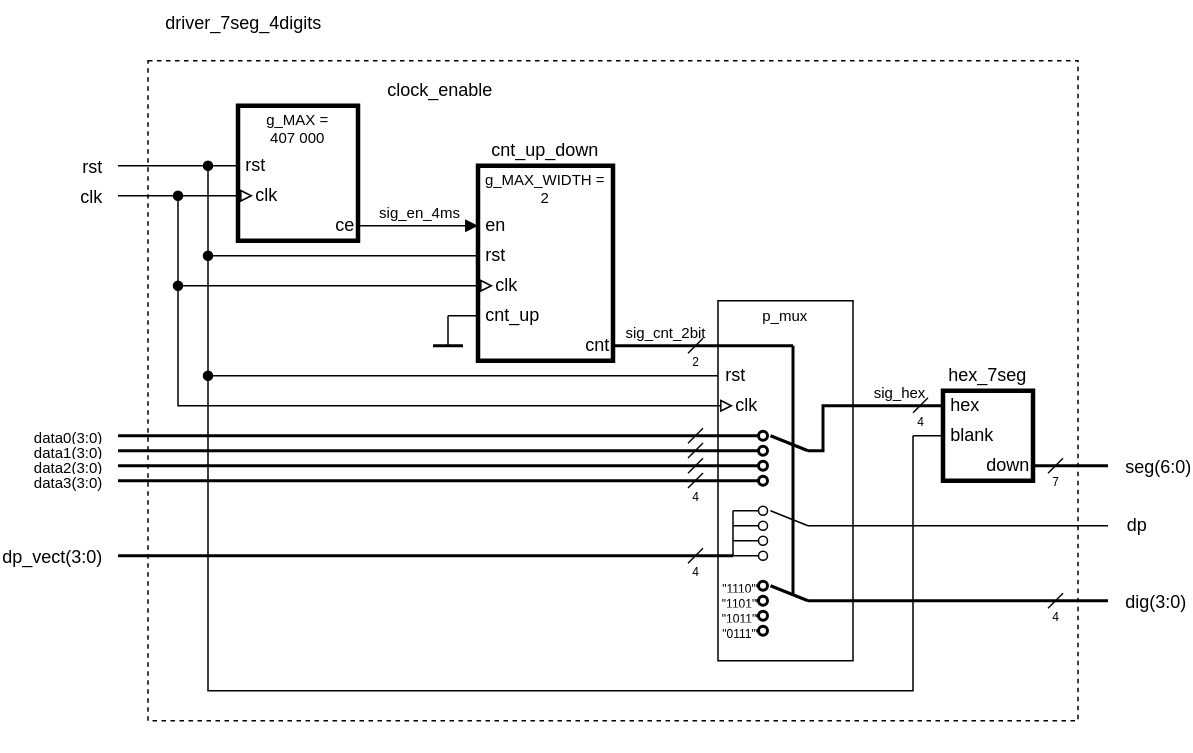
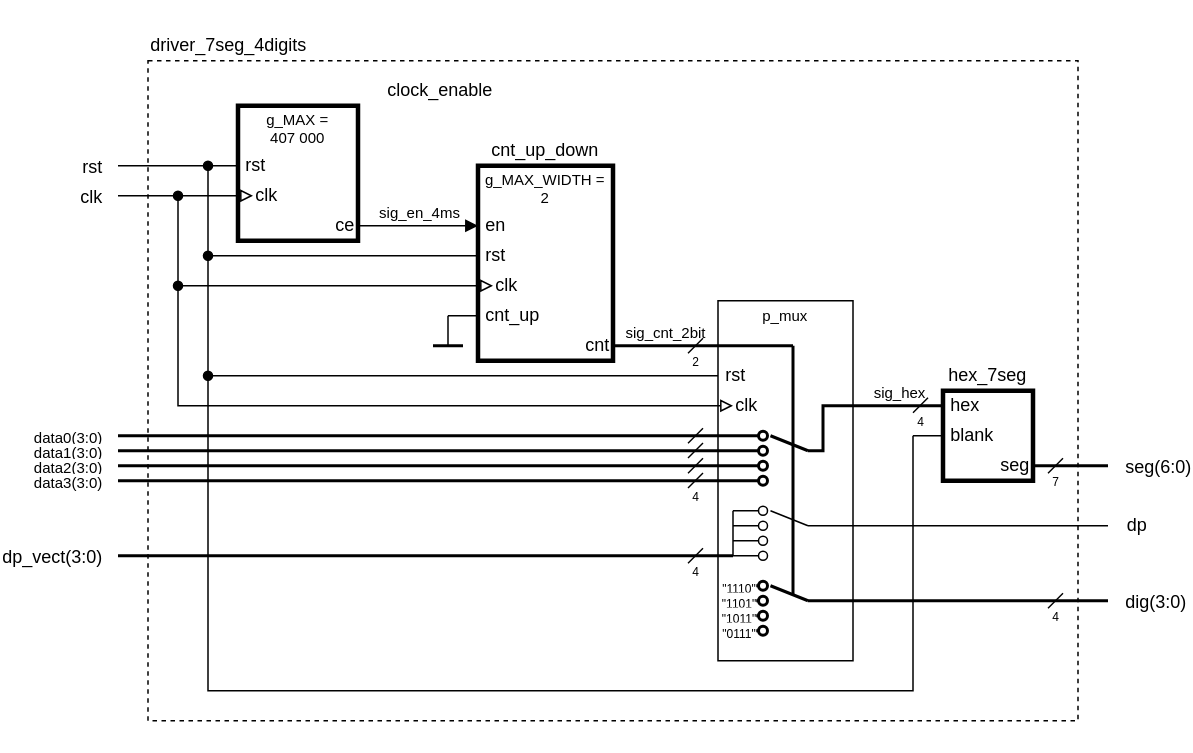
node "driver_7seg_4digits": moved (260, 23) -> (245, 46)
node "down": label "down" -> "seg"
